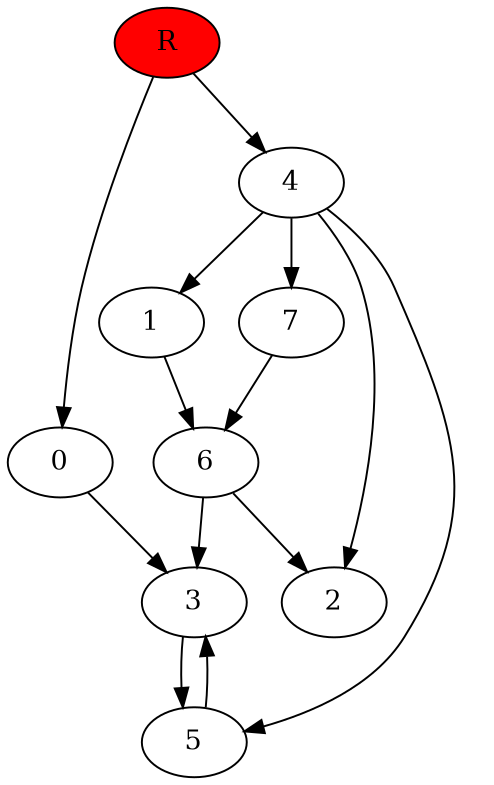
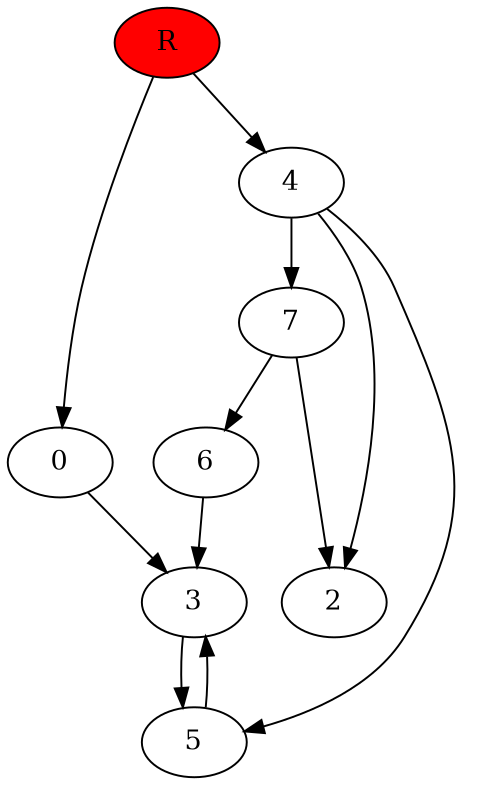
node "1": removed
edge "6" -> "2": now "7" -> "2"
